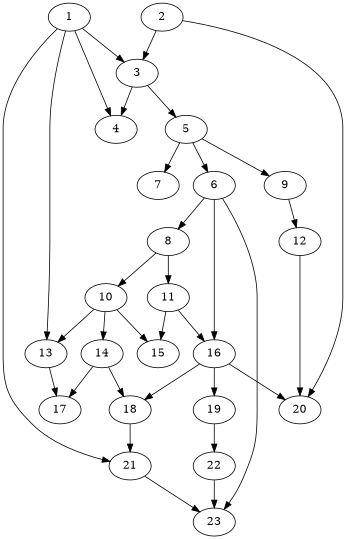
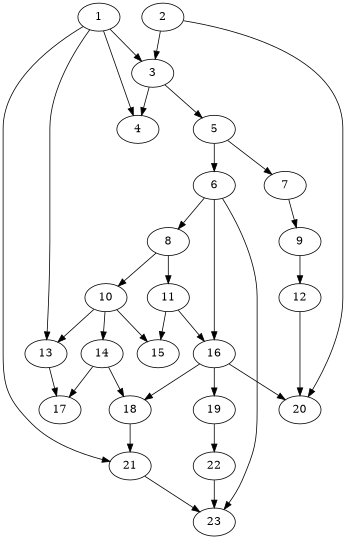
edge "5" -> "9": now "7" -> "9"
